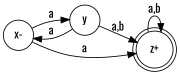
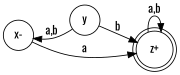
edge "x-" -> "y": removed, label "a"
edge "y" -> "z+": label "a,b" -> "b"
edge "y" -> "x-": label "a" -> "a,b"
